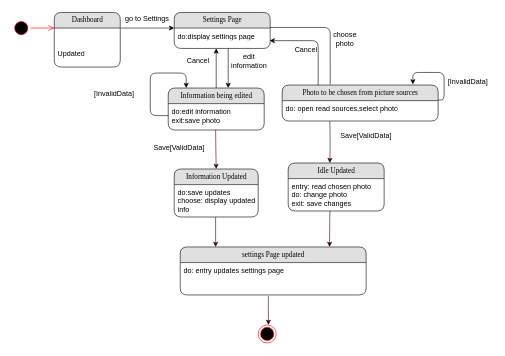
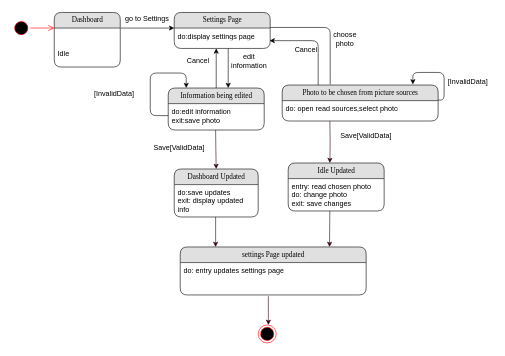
node "Updated": label "Updated" -> "Idle"
node "Information Updated": label "Information Updated" -> "Dashboard Updated"
node "do:save updates choose: display updated info": label "do:save updates choose: display updated info" -> "do:save updates exit: display updated info"
